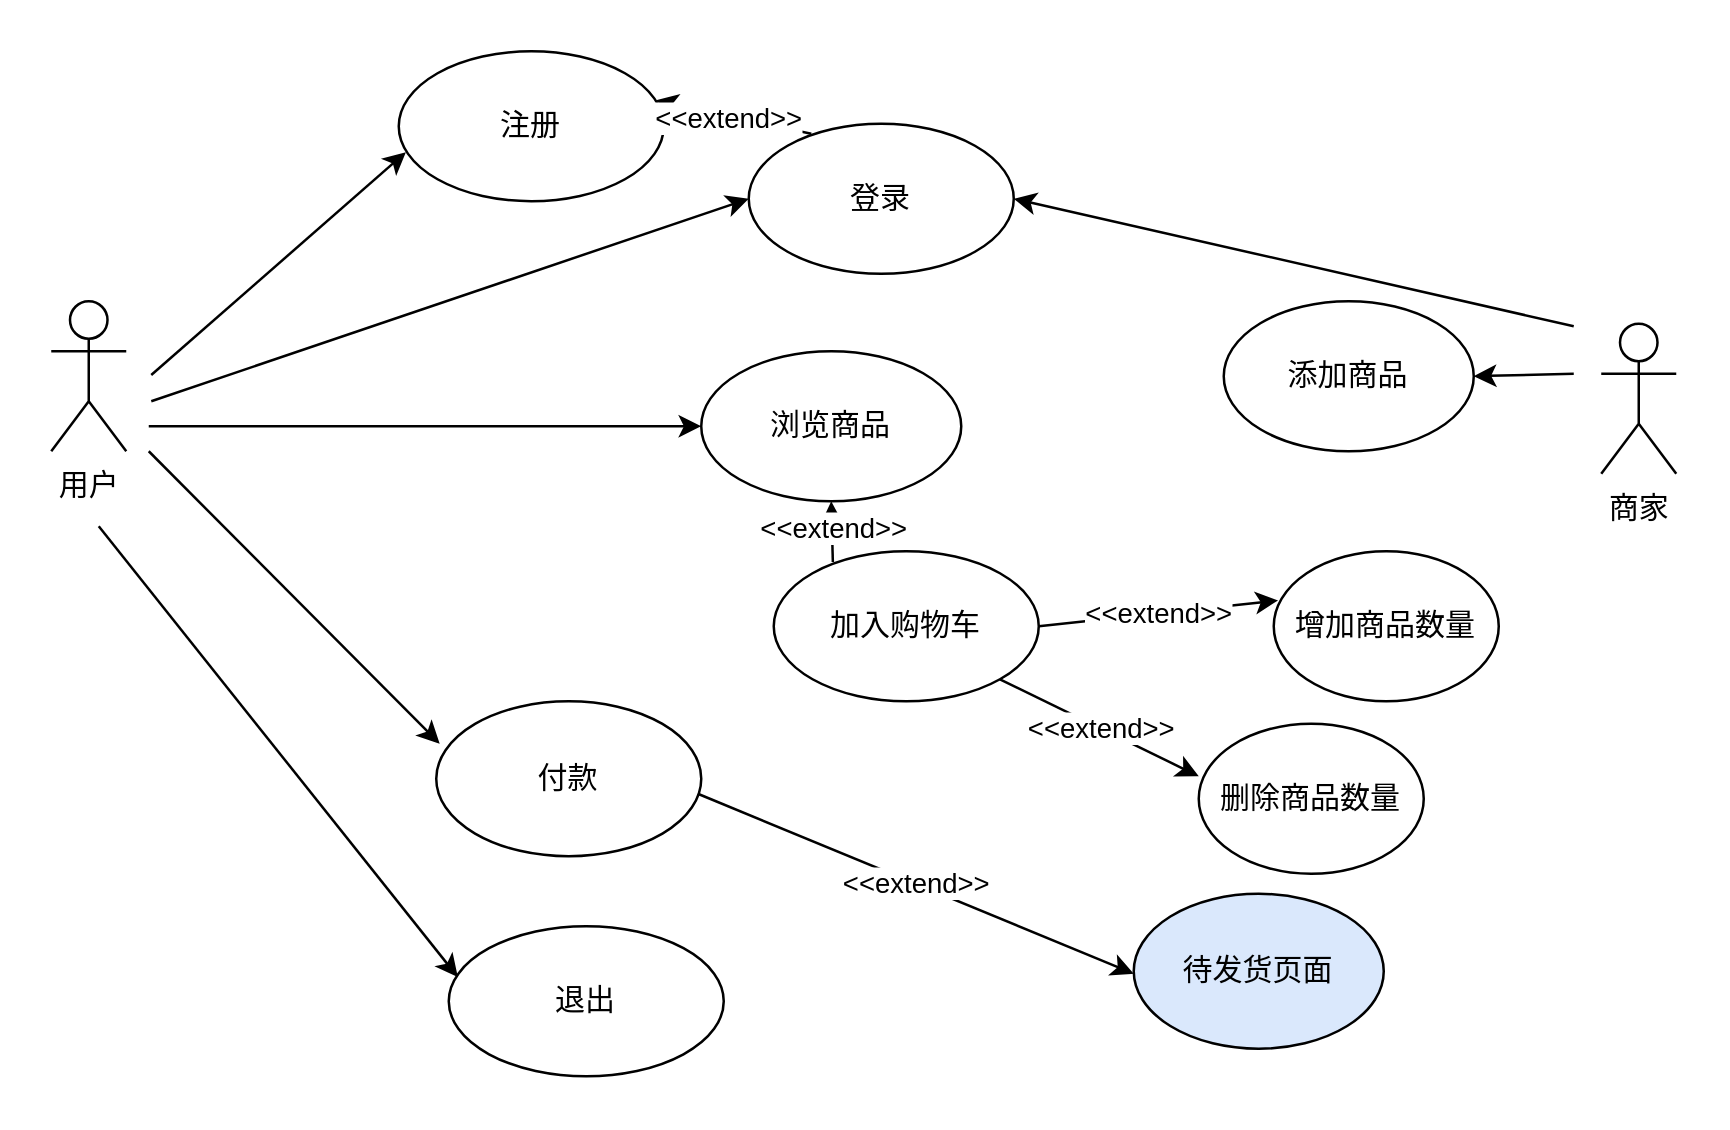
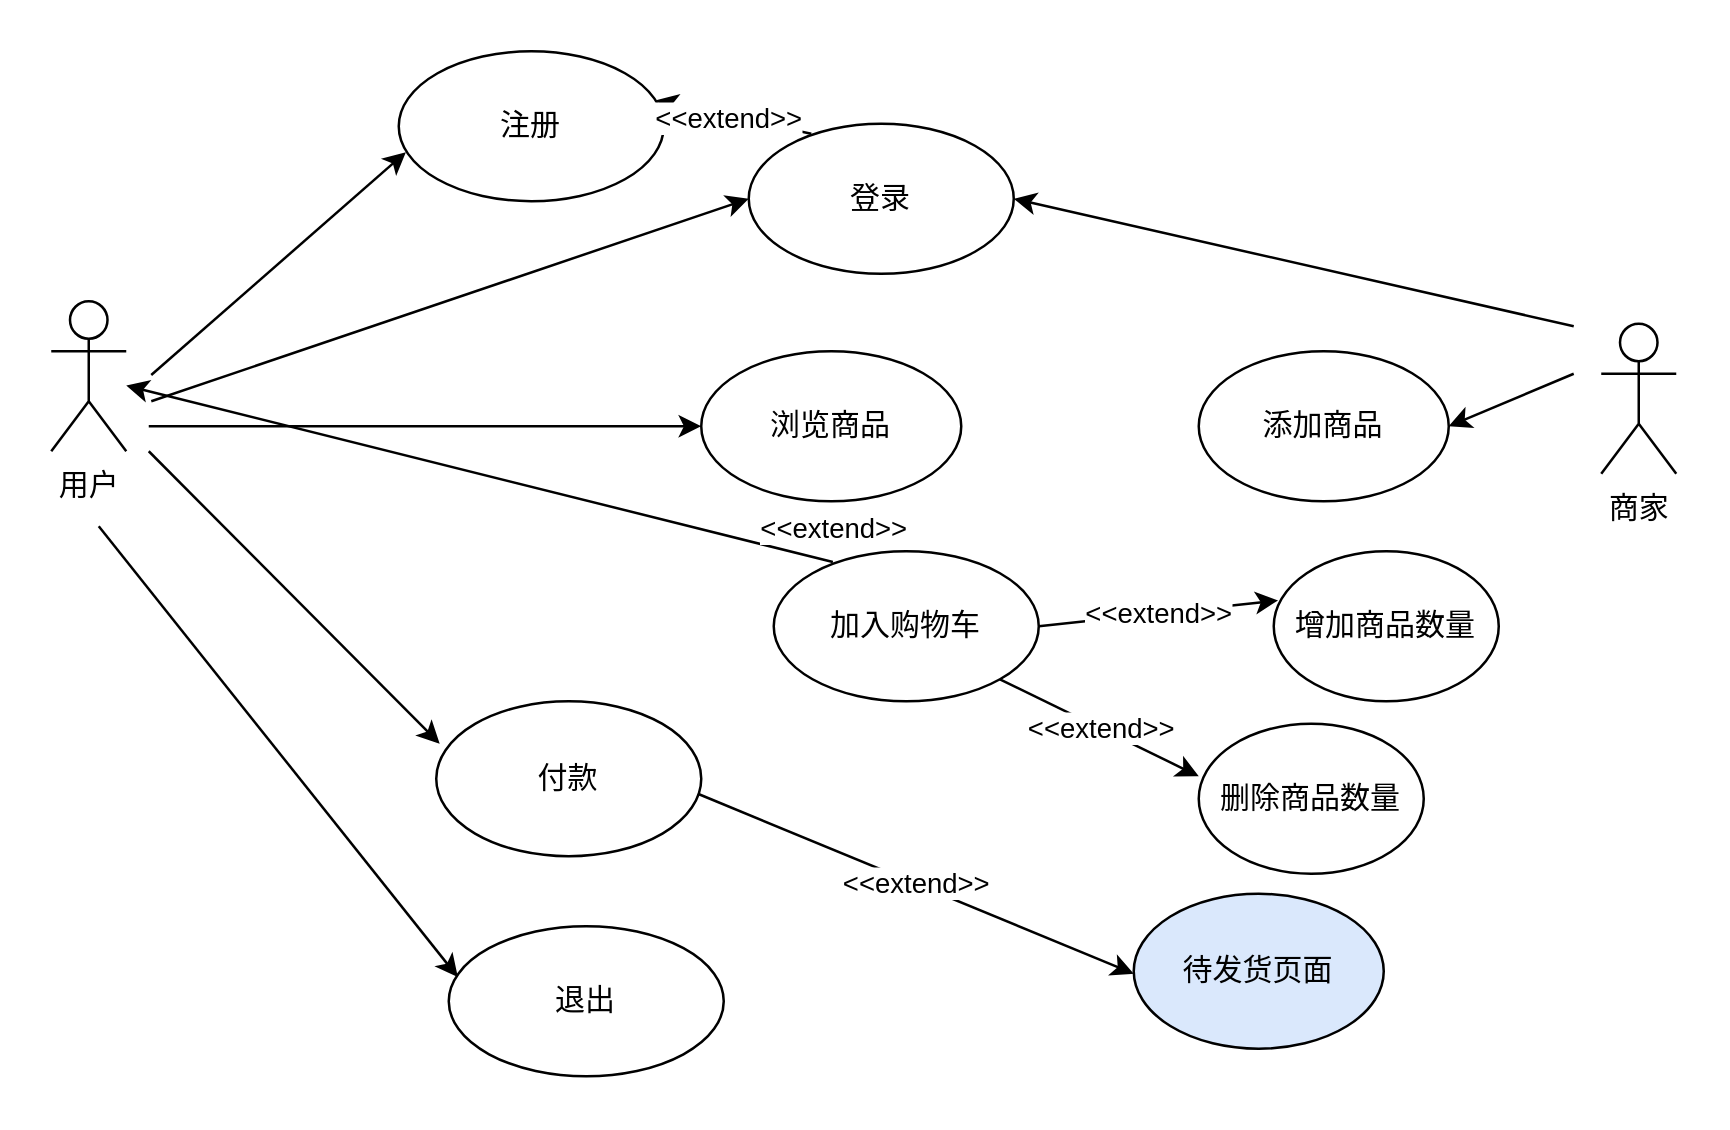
node "添加商品": moved (1349, 376) -> (1324, 426)
edge "加入购物车" -> "浏览商品": now "加入购物车" -> "用户"
